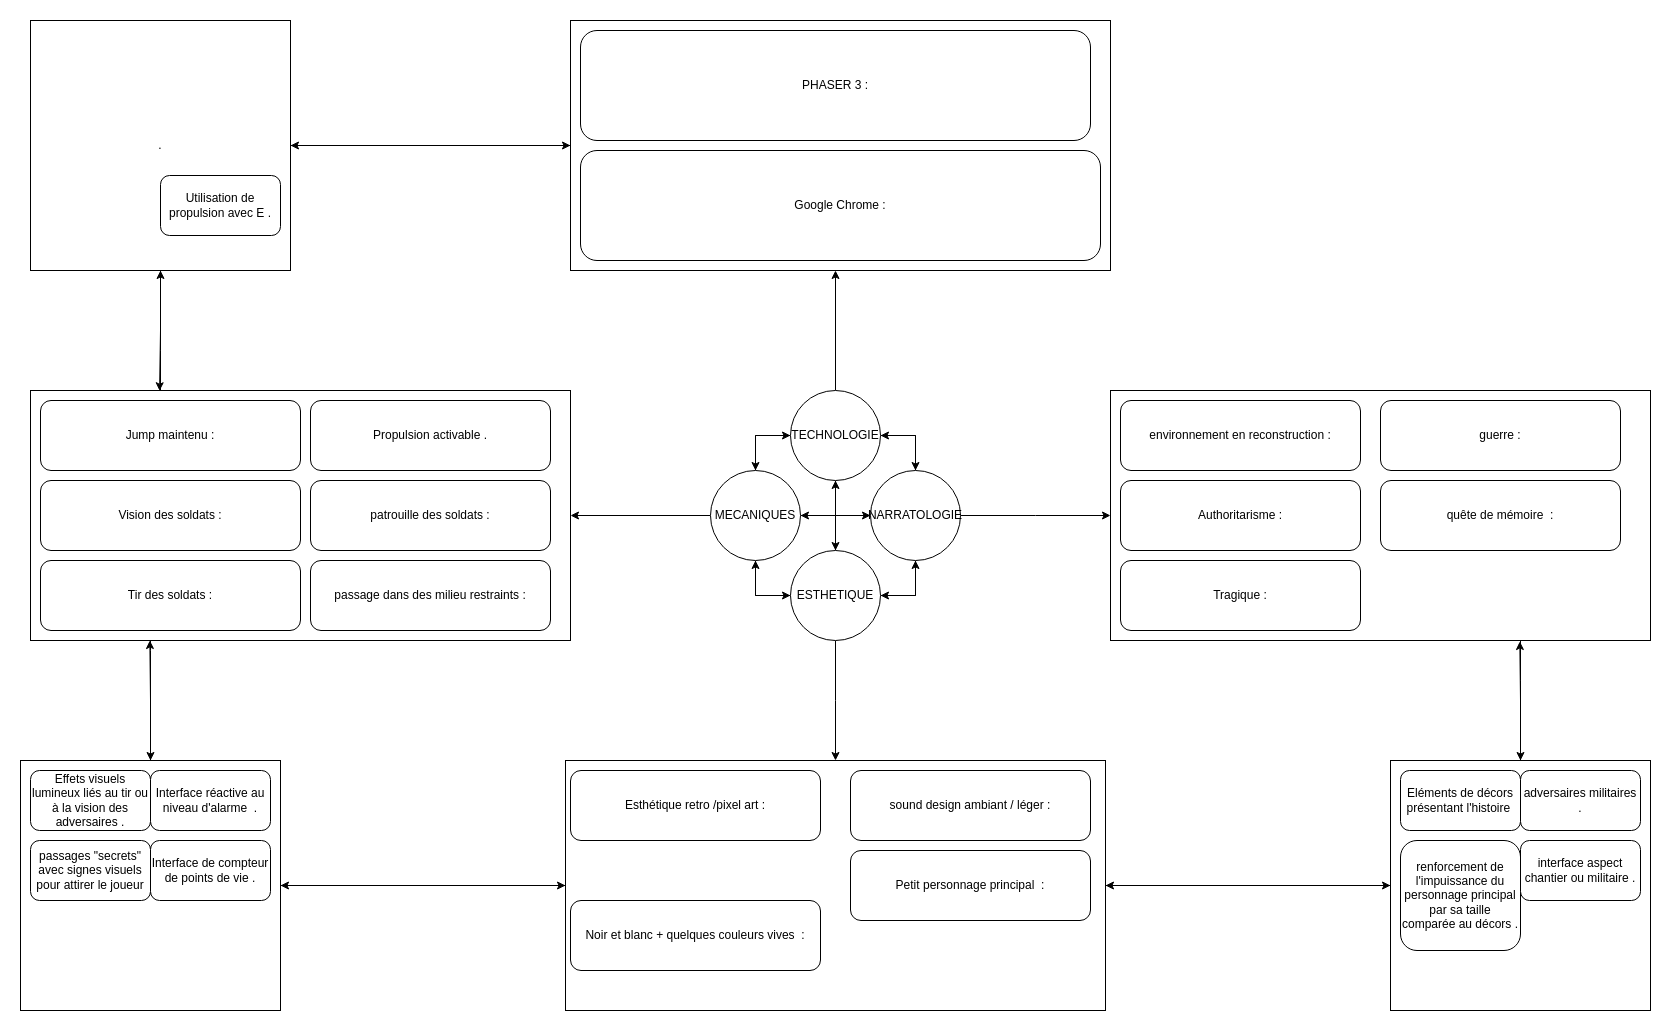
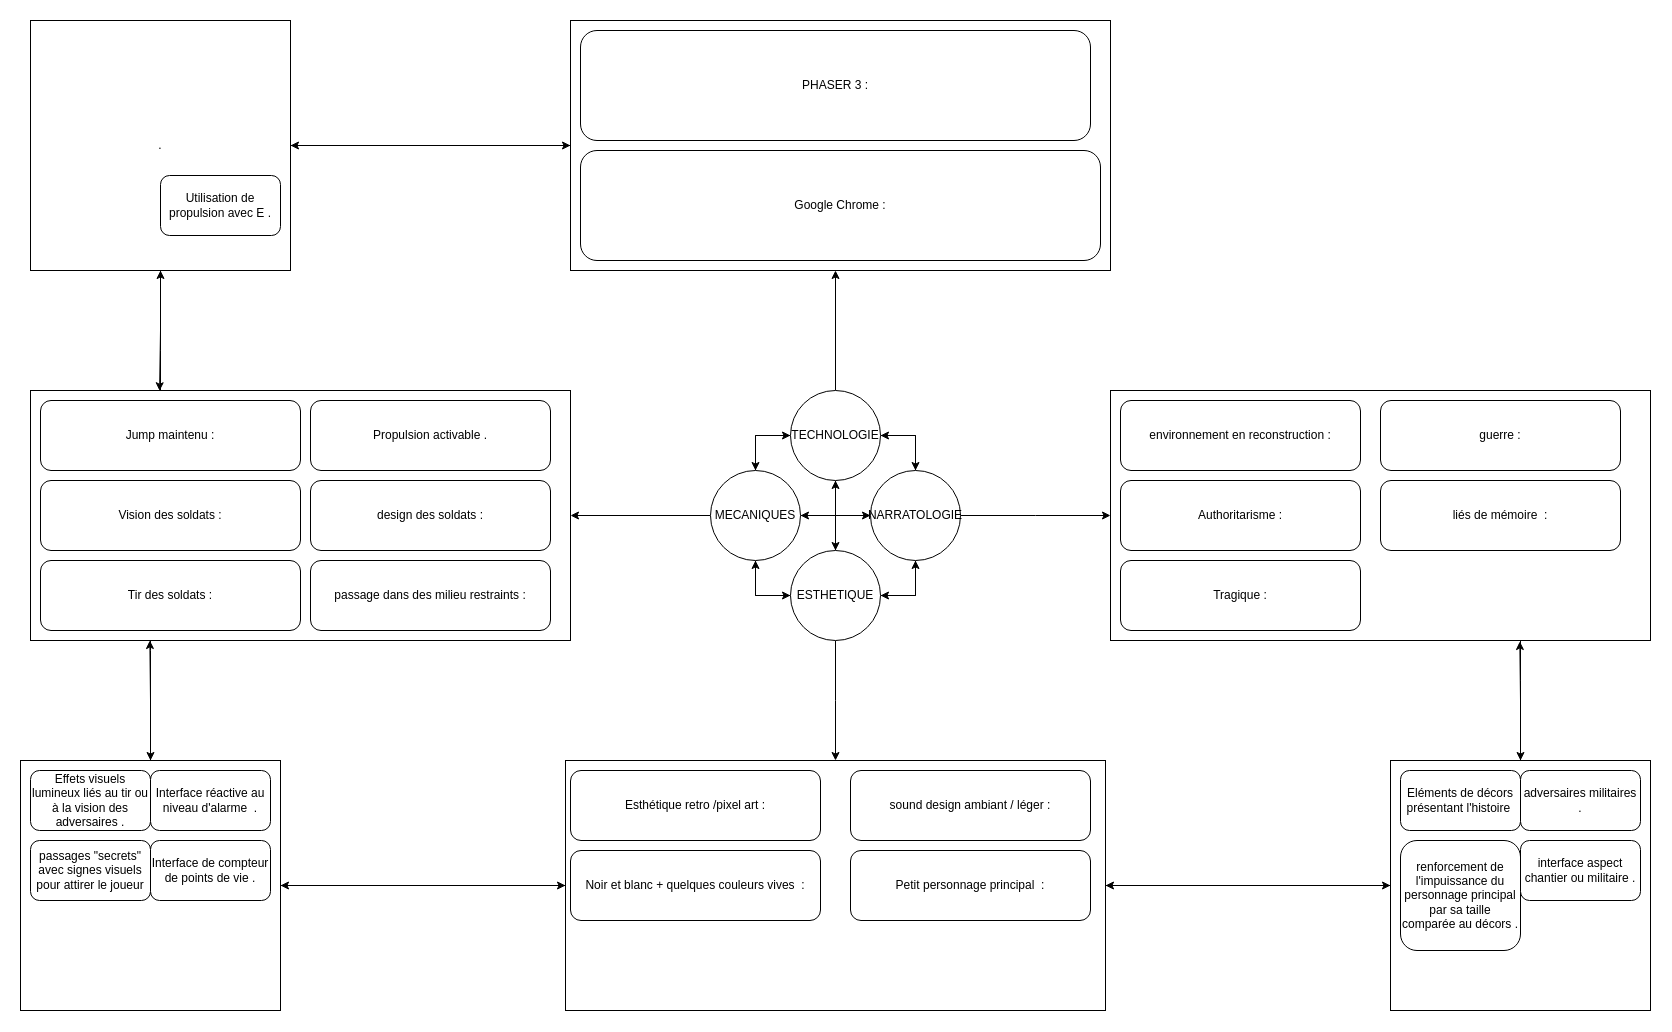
node "patrouille des soldats :": label "patrouille des soldats :" -> "design des soldats :"
node "quête de mémoire :": label "quête de mémoire :" -> "liés de mémoire :"
node "Noir et blanc + quelques couleurs vives :": moved (696, 936) -> (696, 886)
